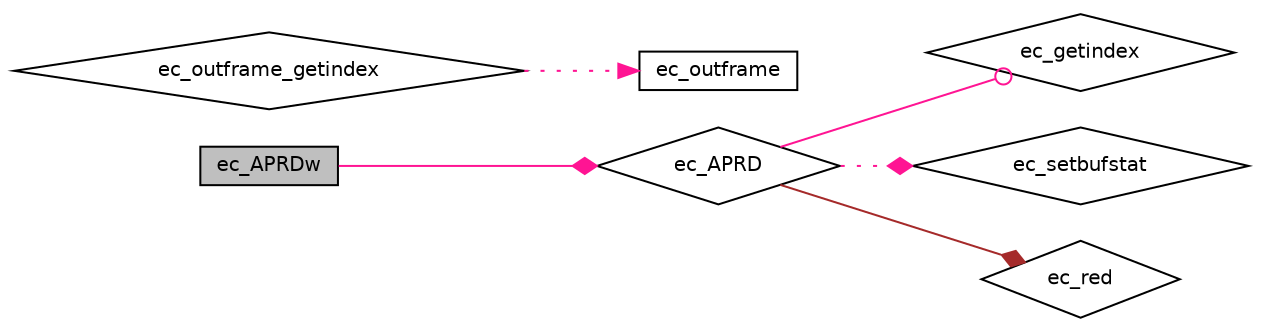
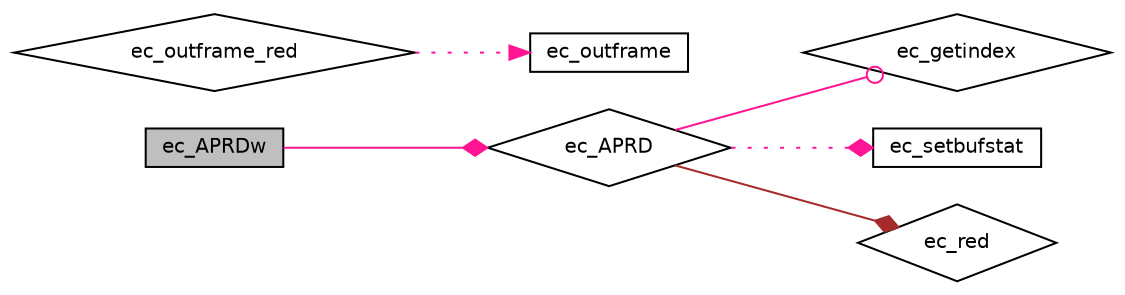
node "ec_outframe_getindex": label "ec_outframe_getindex" -> "ec_outframe_red"
node "ec_setbufstat": shape diamond -> box
